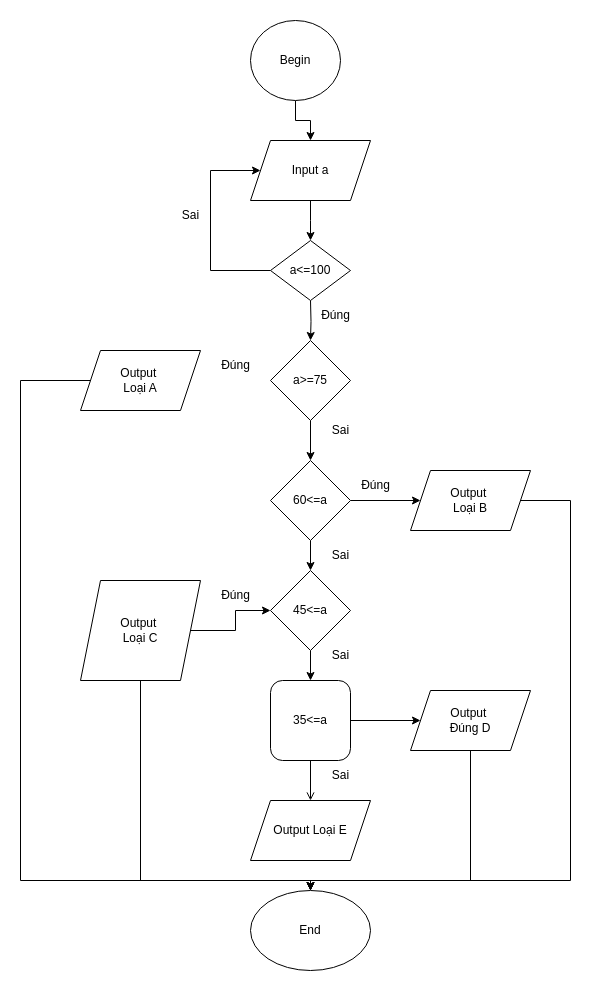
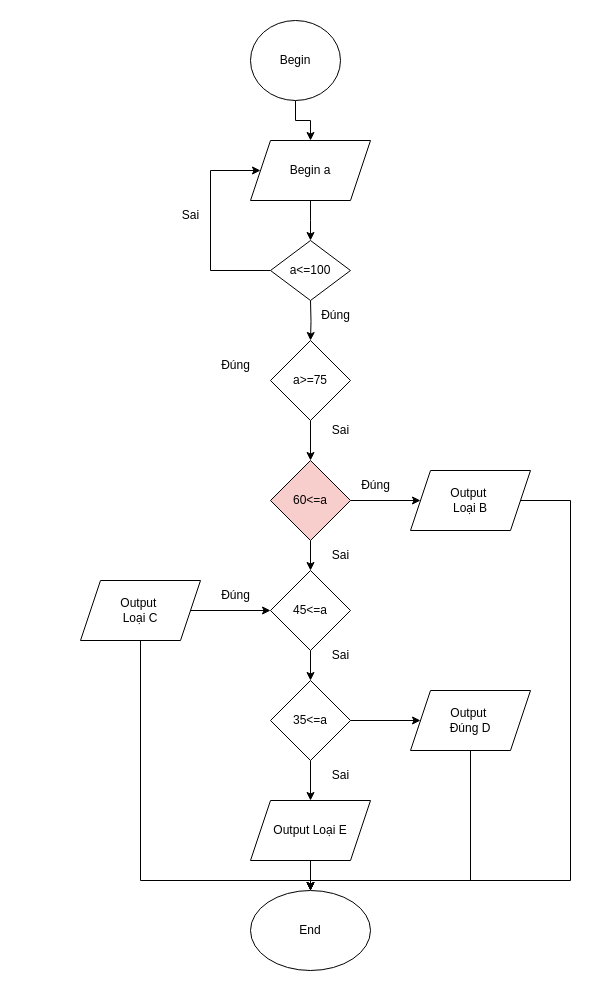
node "Input a": label "Input a" -> "Begin a"
node "Output Loại A": removed
node "60<=a": fillcolor #ffffff -> #f8cecc
node "Output Loại C": size 120x100 -> 120x60
edge "Output Loại A" -> "End": removed
node "35<=a": shape rounded rectangle -> diamond
edge "35<=a" -> "Output Loại E": arrowhead open -> classic
edge "Output Loại E" -> "End": added
